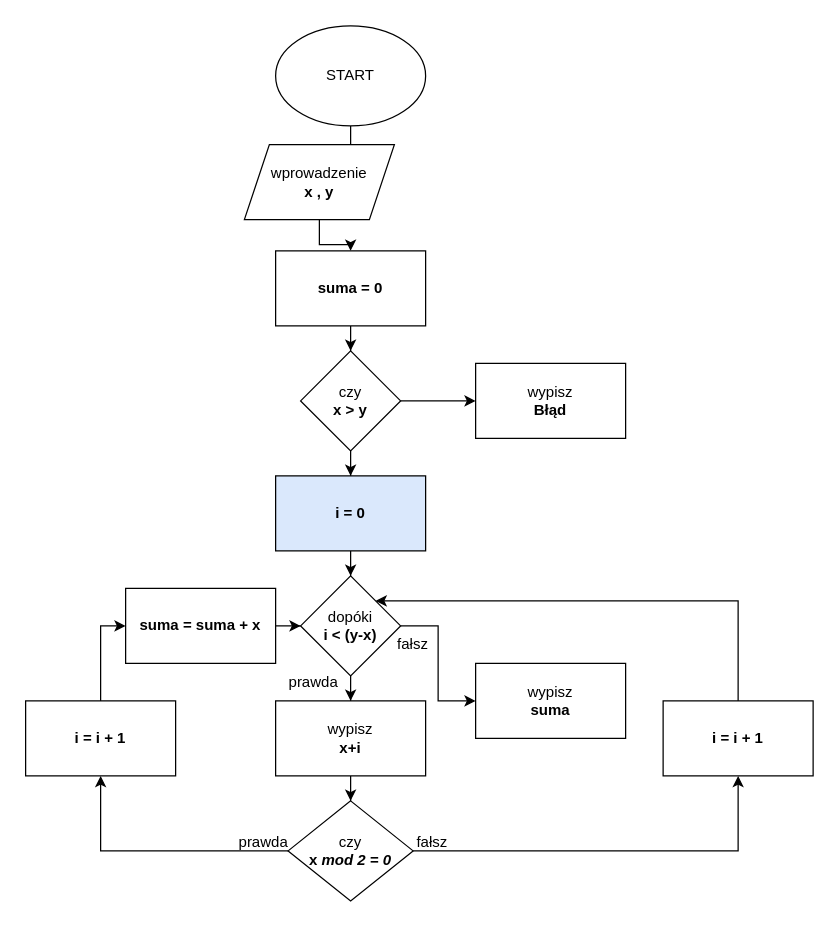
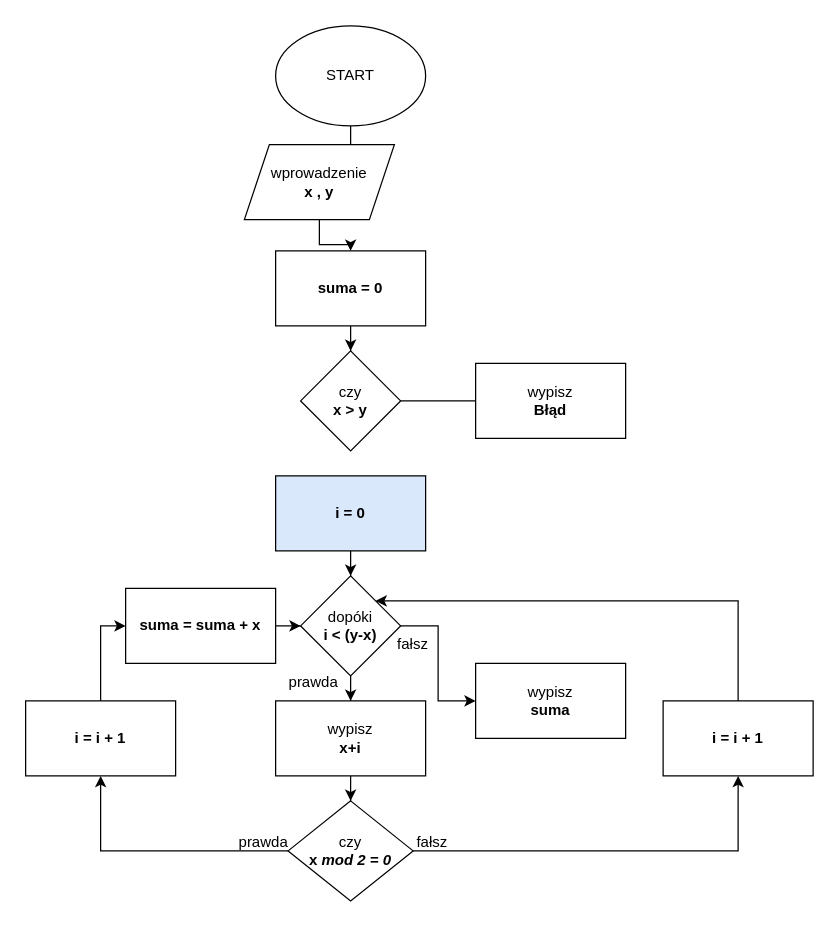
edge "czy x > y" -> "wypisz Błąd": arrowhead classic -> none
edge "czy x > y" -> "i = 0": removed
